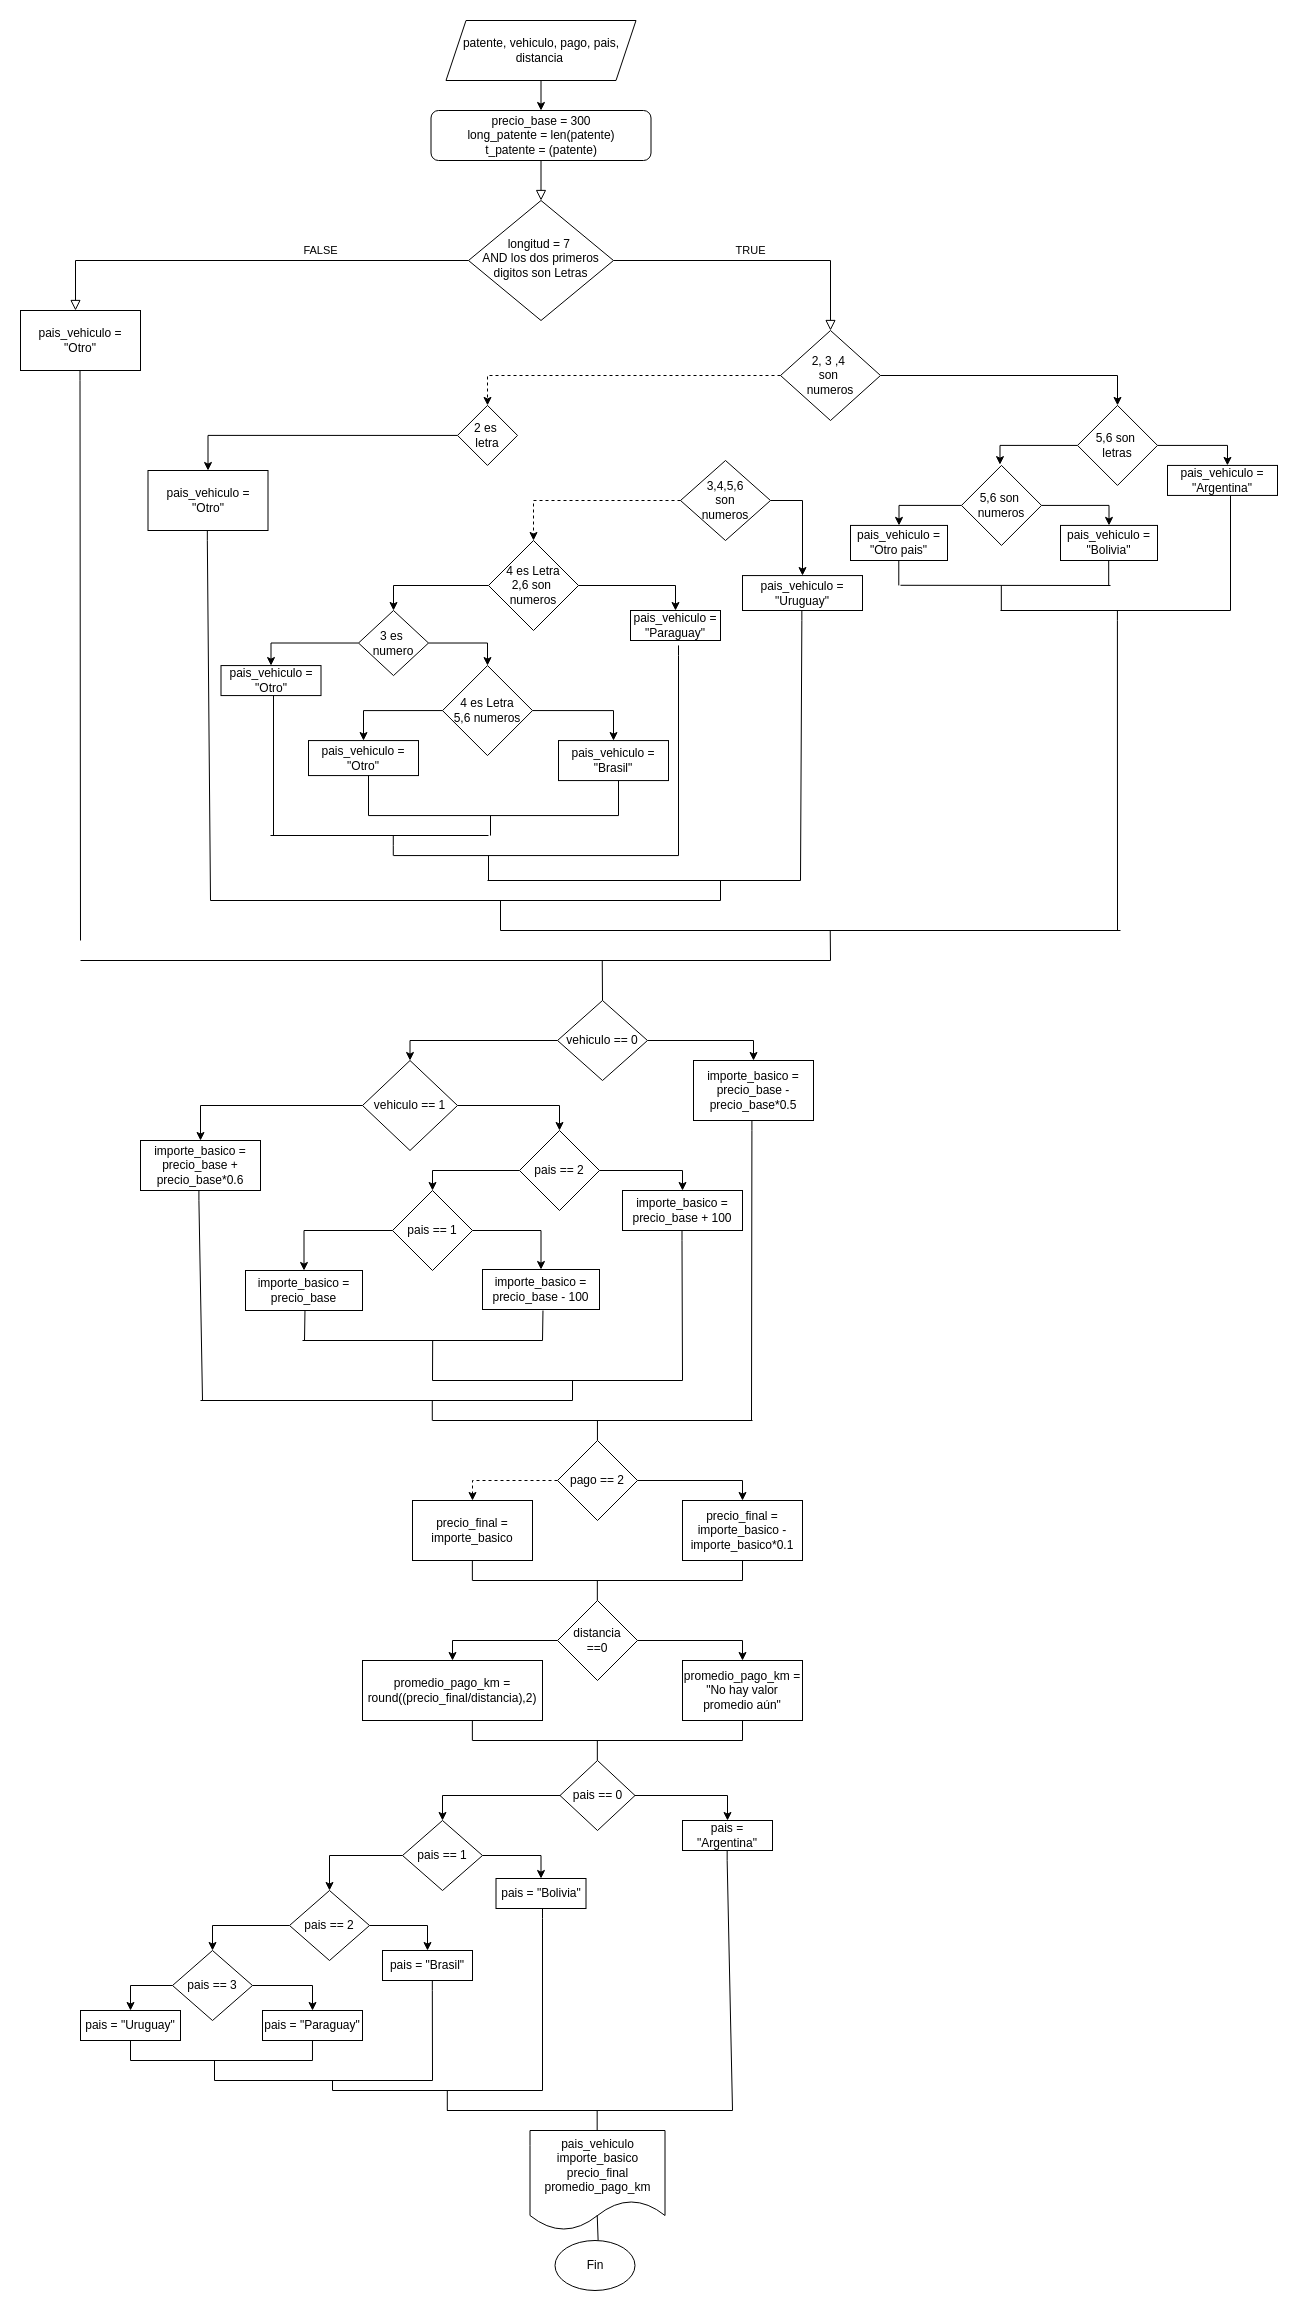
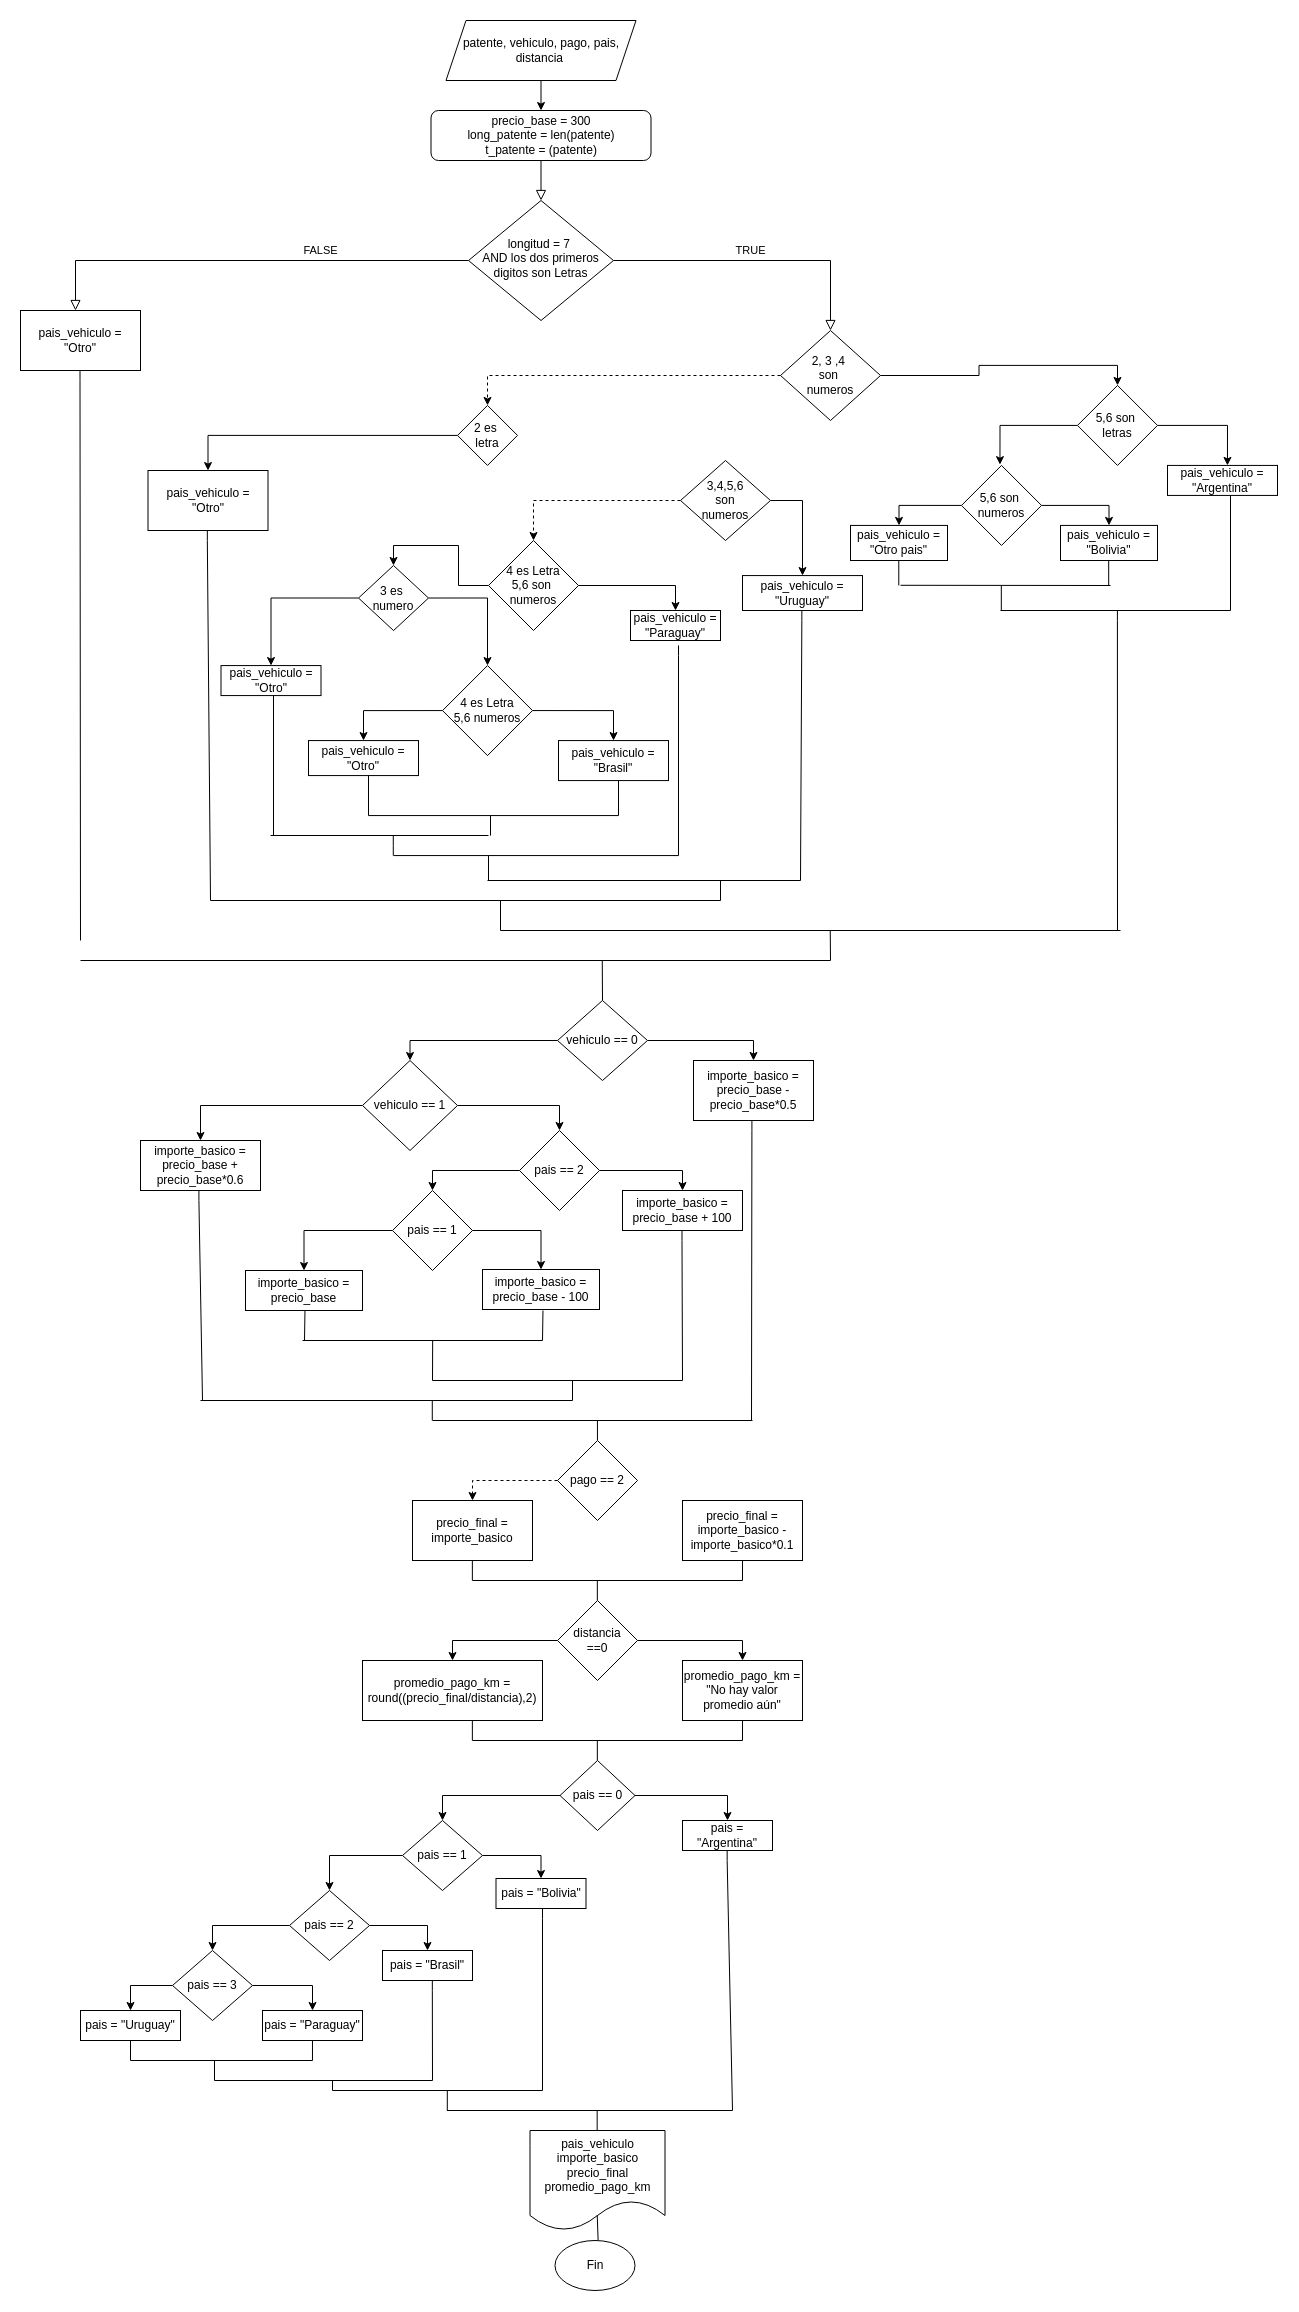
node "5,6 son letras": moved (1118, 445) -> (1118, 425)
node "4 es Letra 2,6 son numeros": label "4 es Letra 2,6 son numeros" -> "4 es Letra 5,6 son numeros"
node "3 es numero": moved (394, 643) -> (394, 598)
edge "pago == 2" -> "precio_final = importe_basico - importe_basico*0.1": removed
